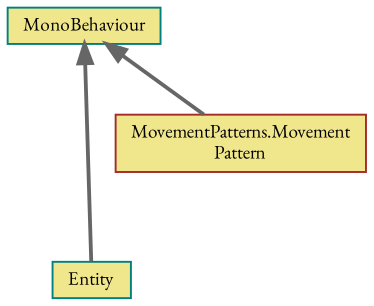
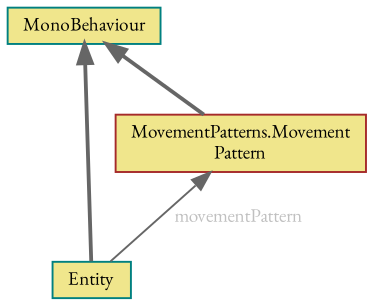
edge "Entity" -> "MovementPatterns.Movement Pattern": added, label "movementPattern"
